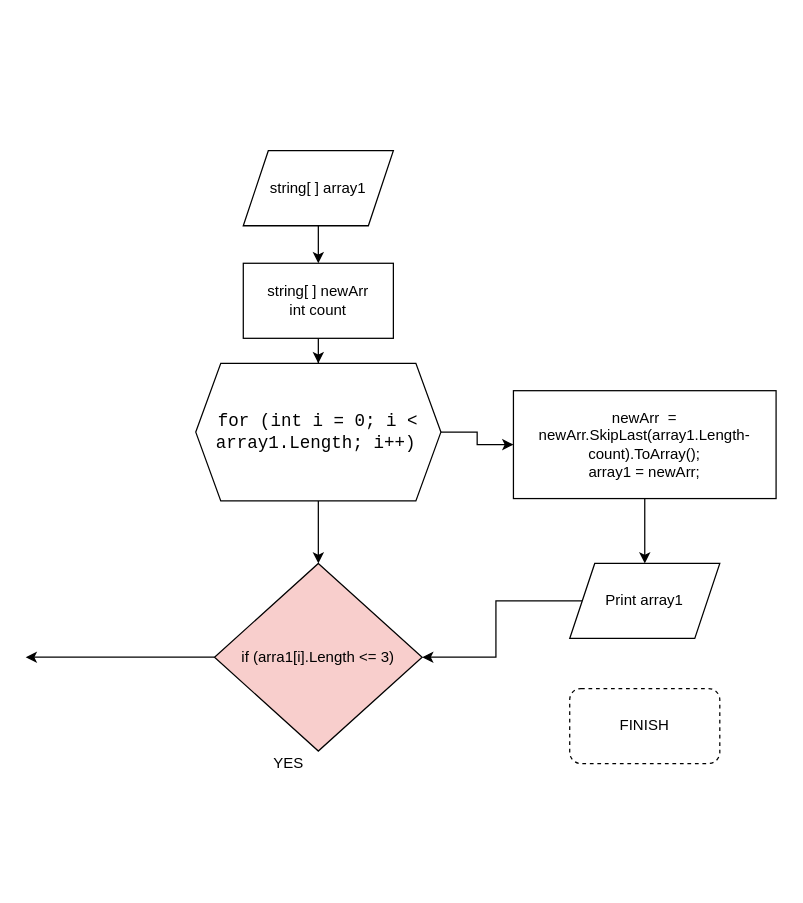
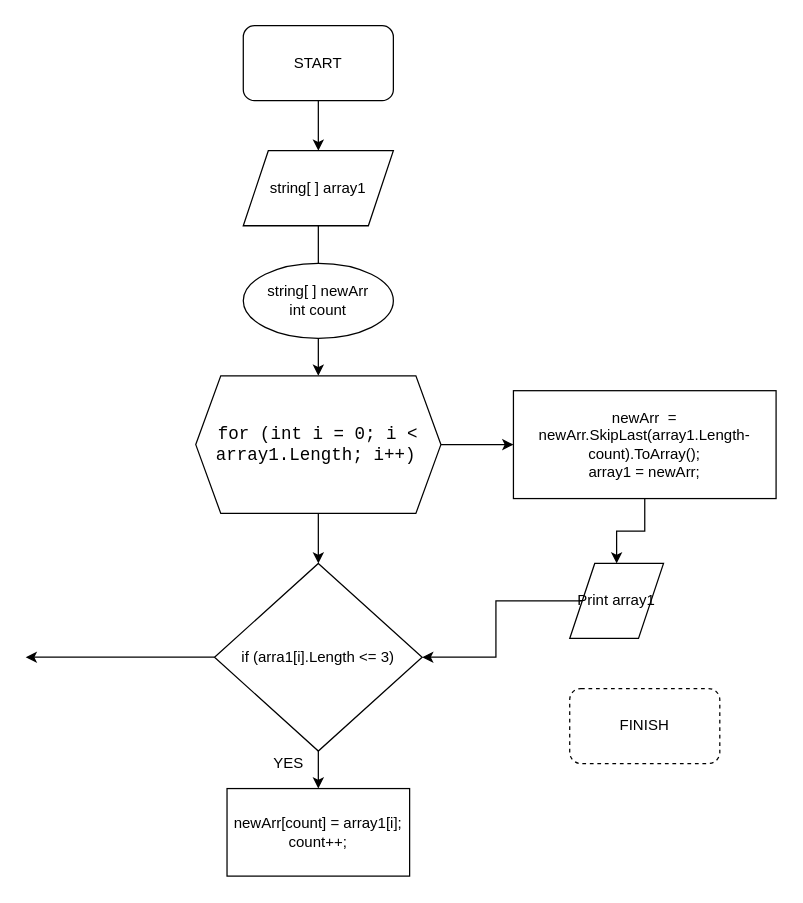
node "START": added
edge "START" -> "string[ ] array1": added
edge "string[ ] array1" -> "string[ ] newArr int count": arrowhead classic -> none
node "string[ ] newArr int count": shape rectangle -> ellipse
node "for (int i = 0; i < array1.Length; i++)": moved (318, 432) -> (318, 444)
node "Print array1": size 150x75 -> 94x75
node "if (arra1[i].Length <= 3)": fillcolor #f8cecc -> #ffffff
edge "if (arra1[i].Length <= 3)" -> "newArr[count] = array1[i]; count++;": added
node "newArr[count] = array1[i]; count++;": added
